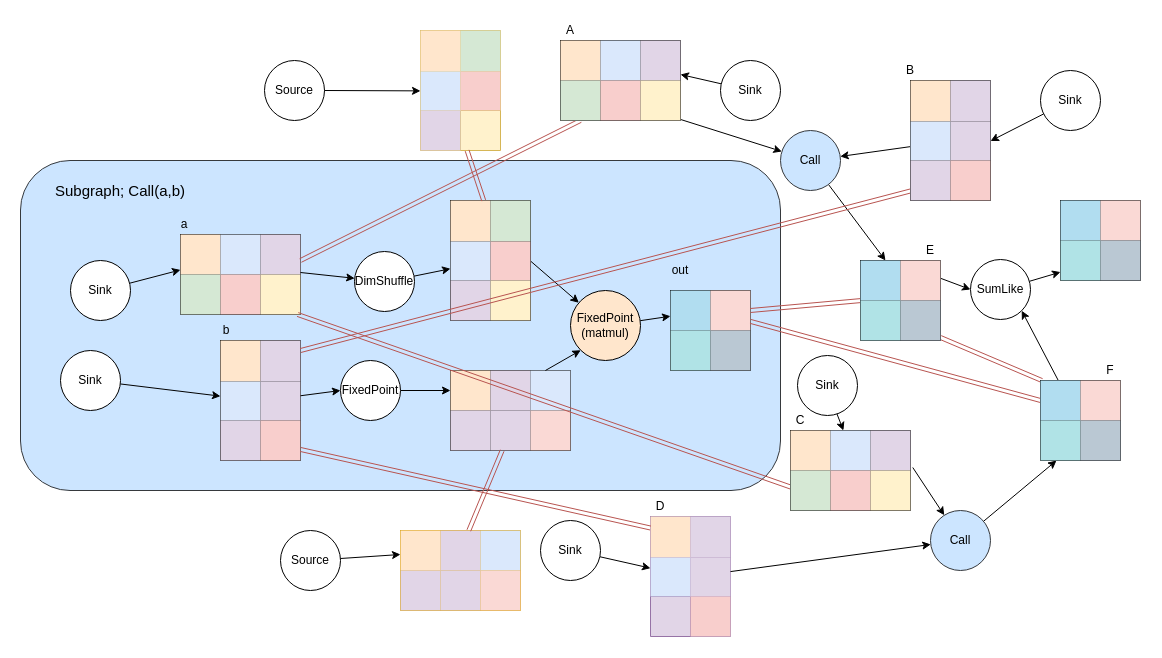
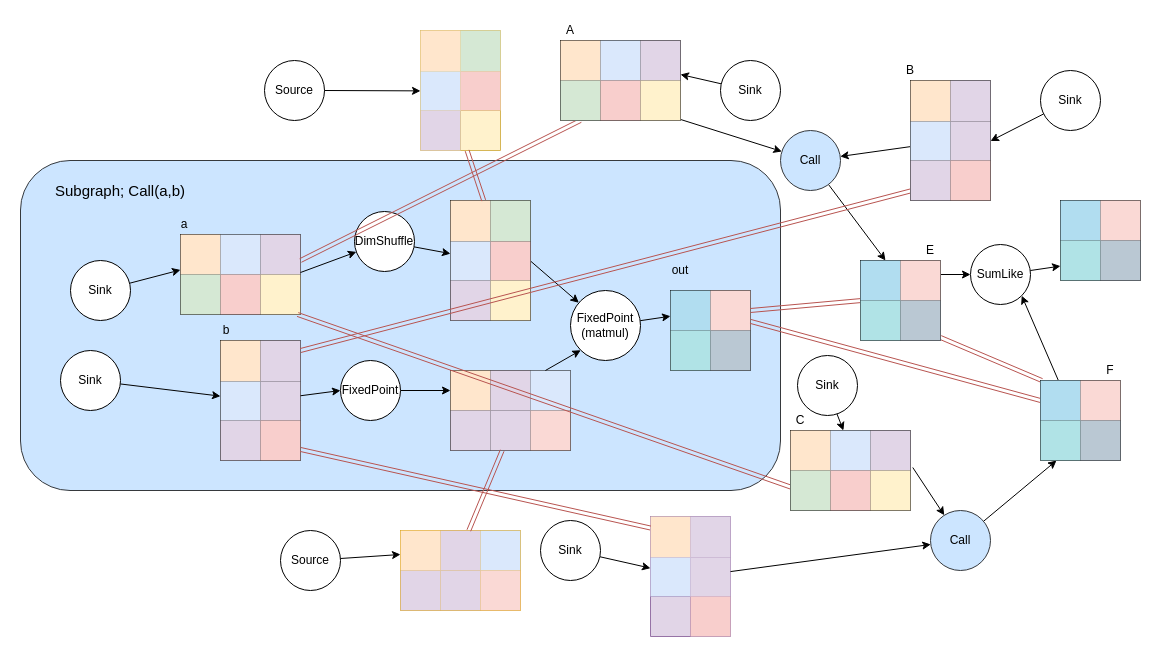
node "DimShuffle": moved (385, 282) -> (385, 242)
node "SumLike": moved (1001, 290) -> (1001, 275)
node "FixedPoint (matmul)": fillcolor #ffe6cc -> #ffffff
node "D": removed
